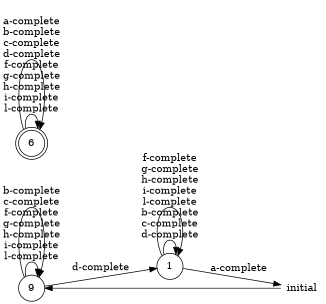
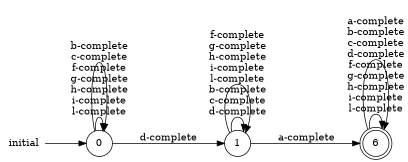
edge "1" -> "initial": now "1" -> "6"
node "9": label "9" -> "0"
